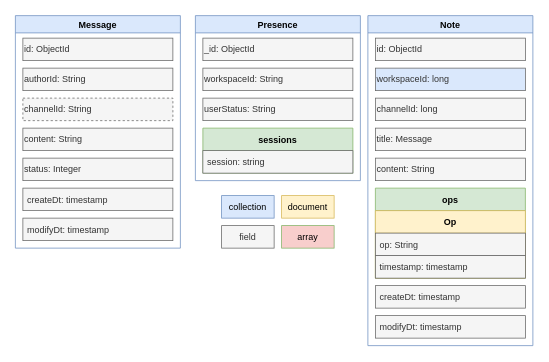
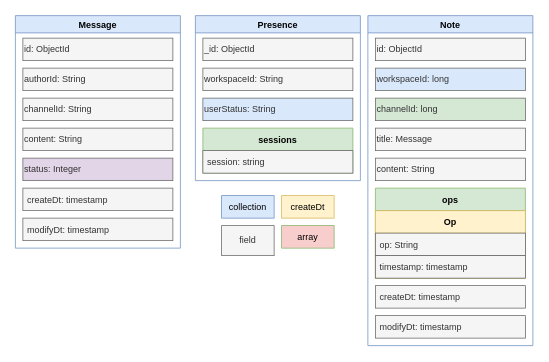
node "channelId: String": style dashed -> solid
node "userStatus: String": fillcolor #f5f5f5 -> #dae8fc
node "channelId: long": fillcolor #f5f5f5 -> #d5e8d4
node "status: Integer": fillcolor #f5f5f5 -> #e1d5e7
node "document": label "document" -> "createDt"
node "field": size 53x23 -> 53x30
